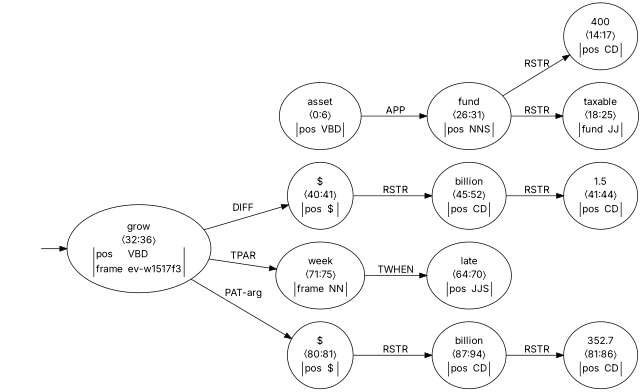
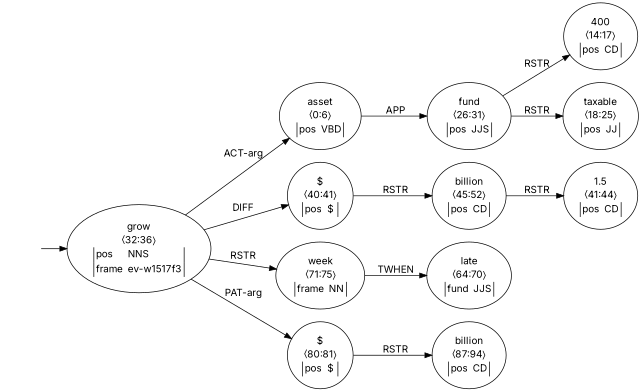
node "fund": text "NNS" -> "JJS"
node "taxable": text "fund" -> "pos"
edge "grow" -> "asset": added, label "ACT-arg"
node "grow": text "VBD" -> "NNS"
edge "grow" -> "week": label "TPAR" -> "RSTR"
node "late": text "pos" -> "fund"
node "352.7": removed
